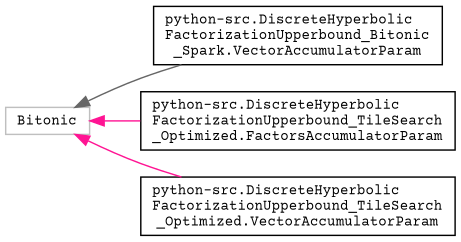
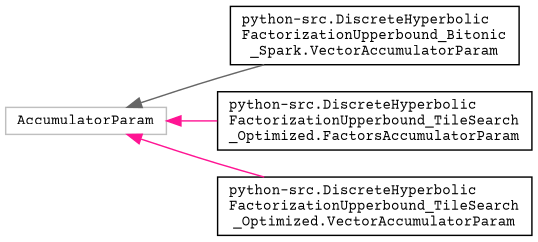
node "Bitonic": label "Bitonic" -> "AccumulatorParam"
